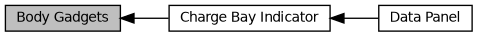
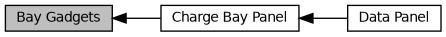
node "Body Gadgets": label "Body Gadgets" -> "Bay Gadgets"
node "Charge Bay Indicator": label "Charge Bay Indicator" -> "Charge Bay Panel"
